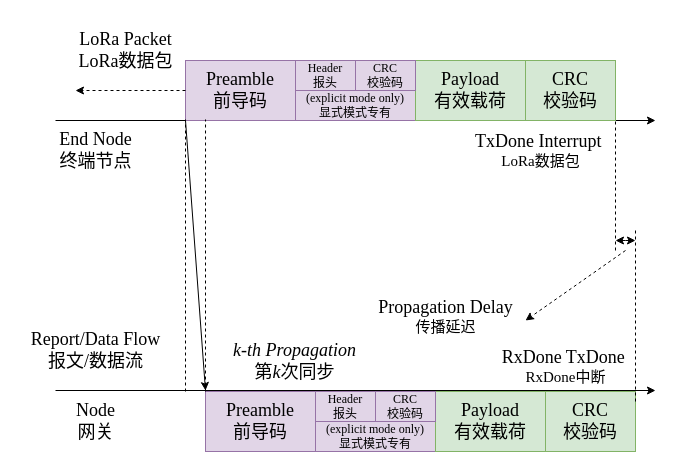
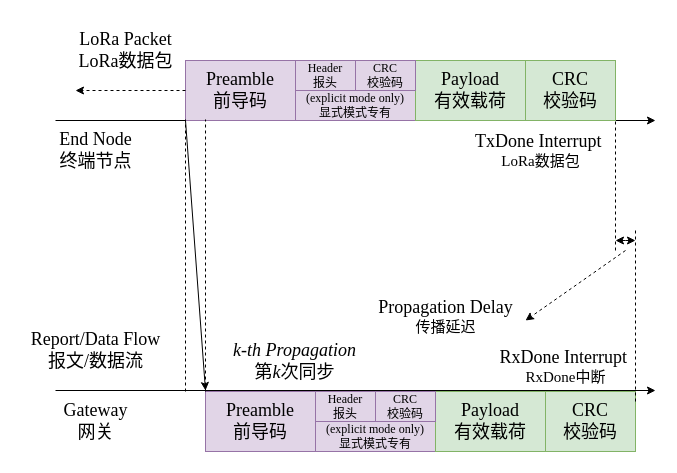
node "RxDone TxDone RxDone中断": label "RxDone TxDone RxDone中断" -> "RxDone Interrupt RxDone中断"
node "Node 网关": label "Node 网关" -> "Gateway 网关"
